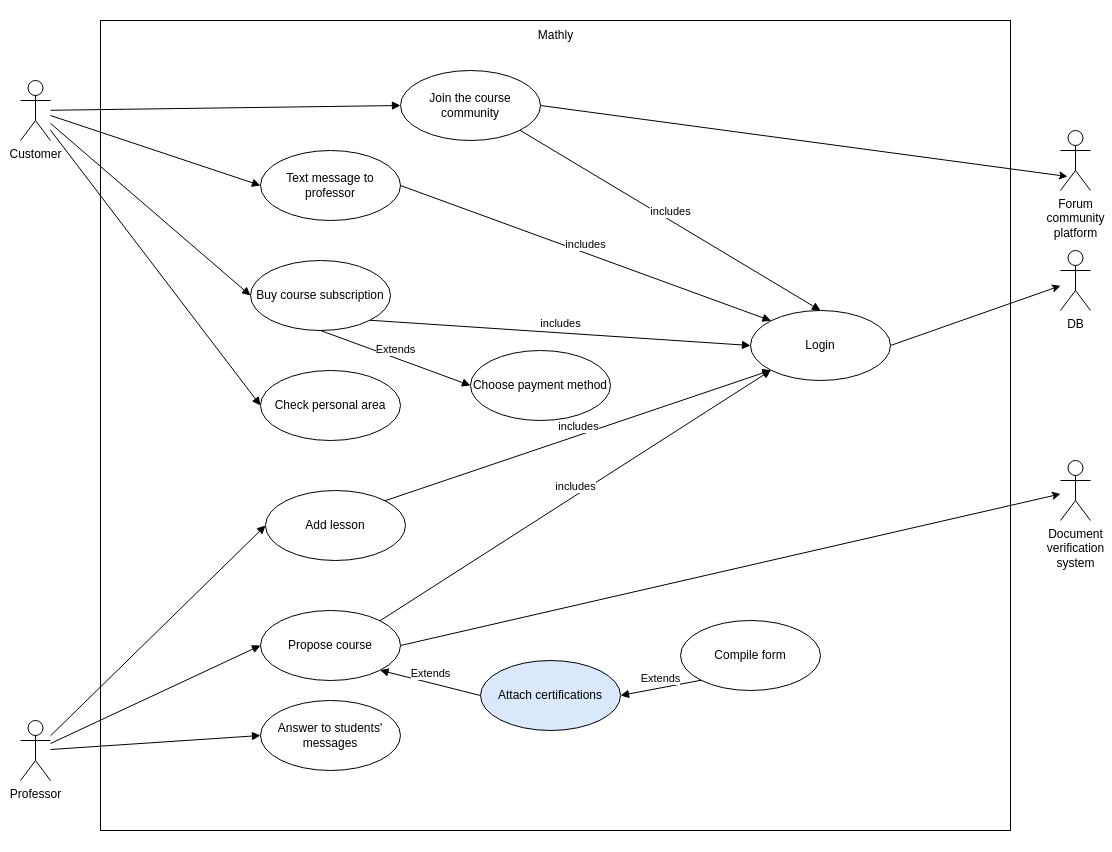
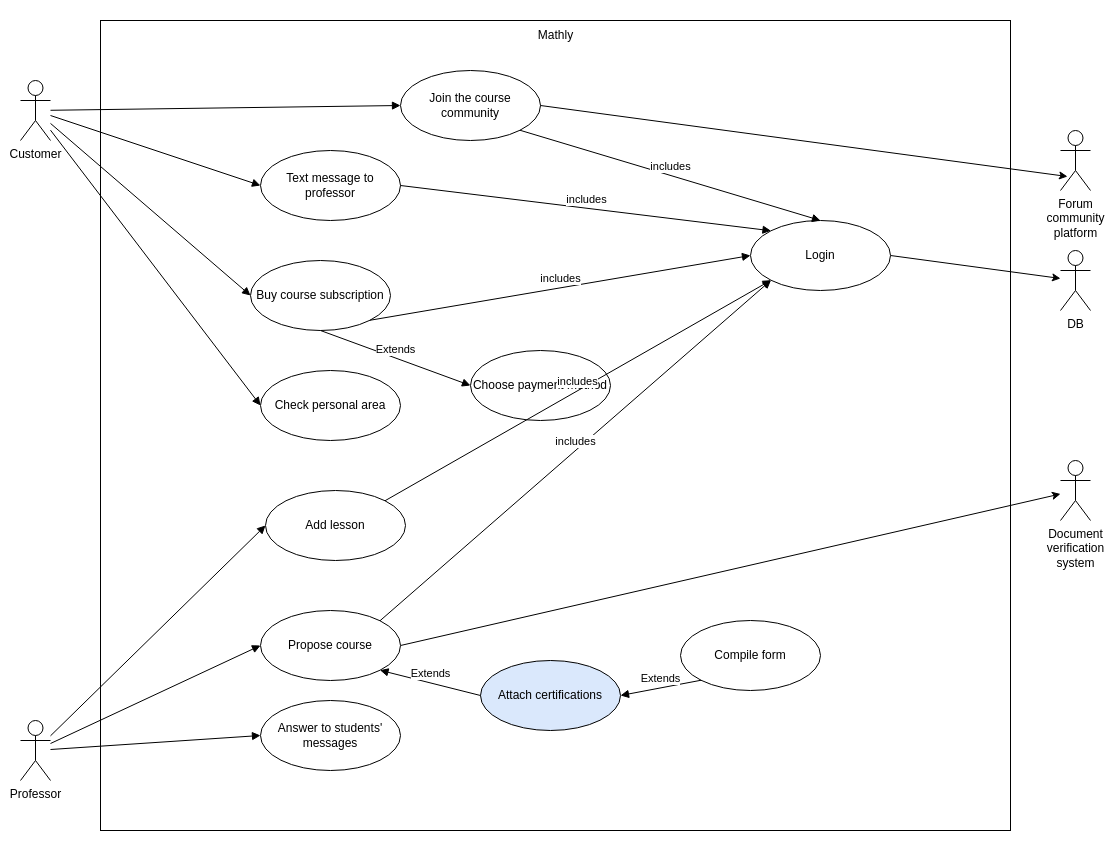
node "Login": moved (821, 346) -> (821, 256)
